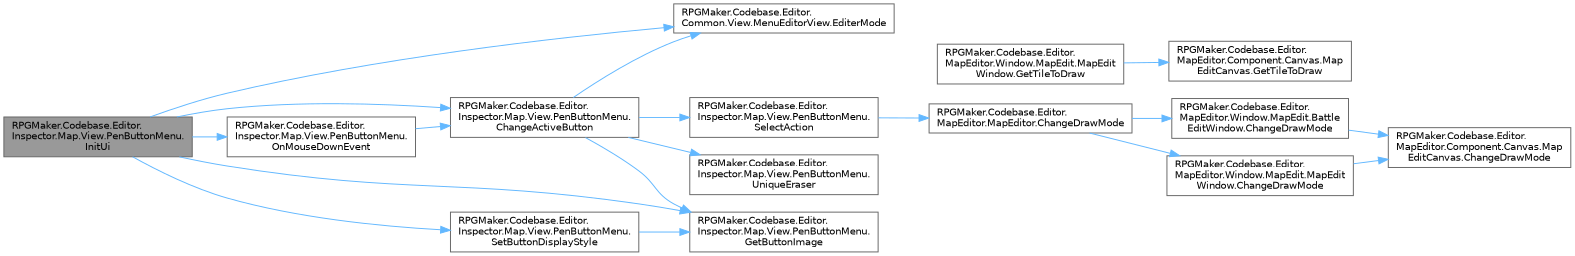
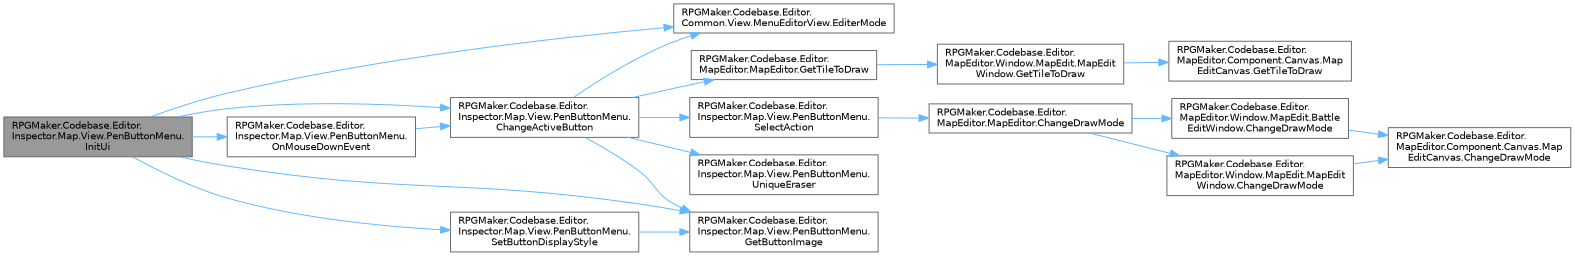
node "RPGMaker.Codebase.Editor. MapEditor.MapEditor.GetTileToDraw": added
